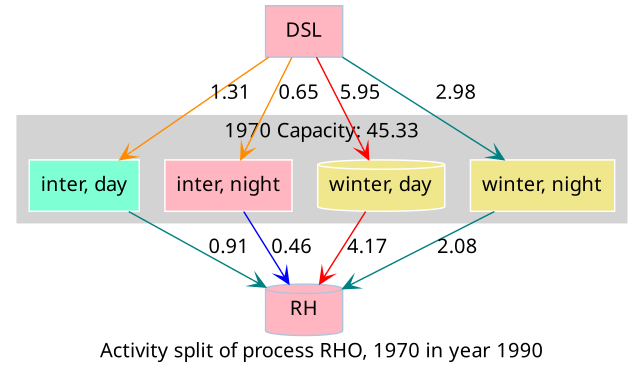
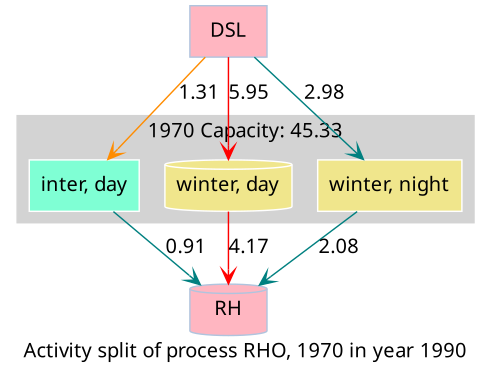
node "inter, night": removed
